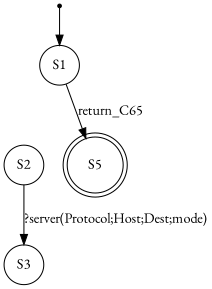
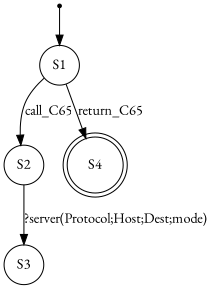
edge "S1" -> "S2": added, label "call_C65"
node "S5": label "S5" -> "S4"
